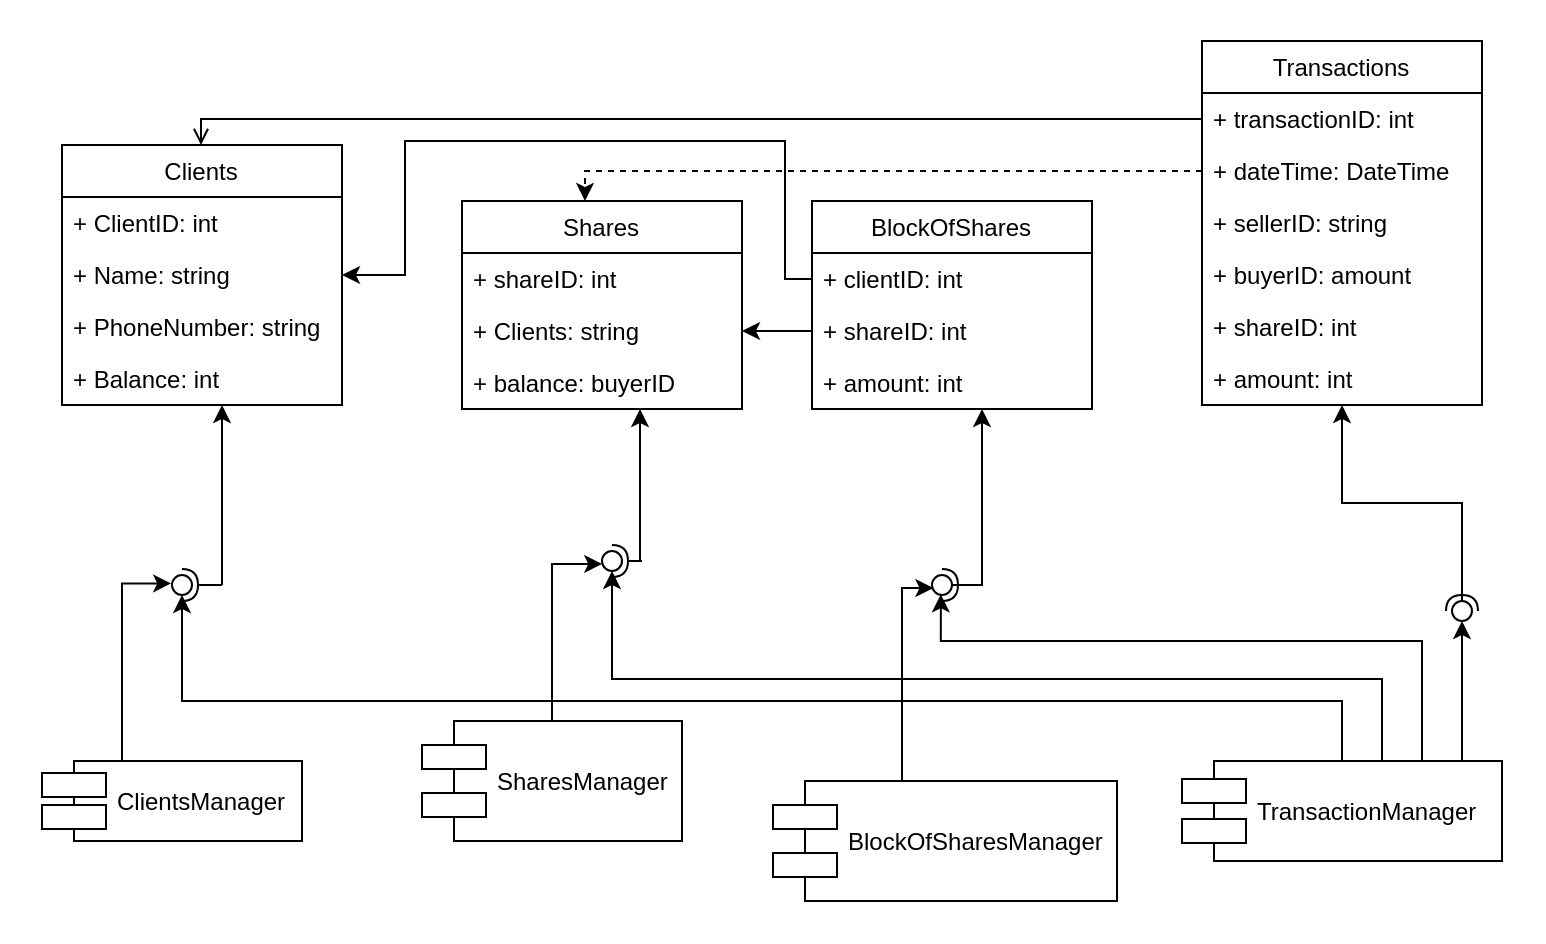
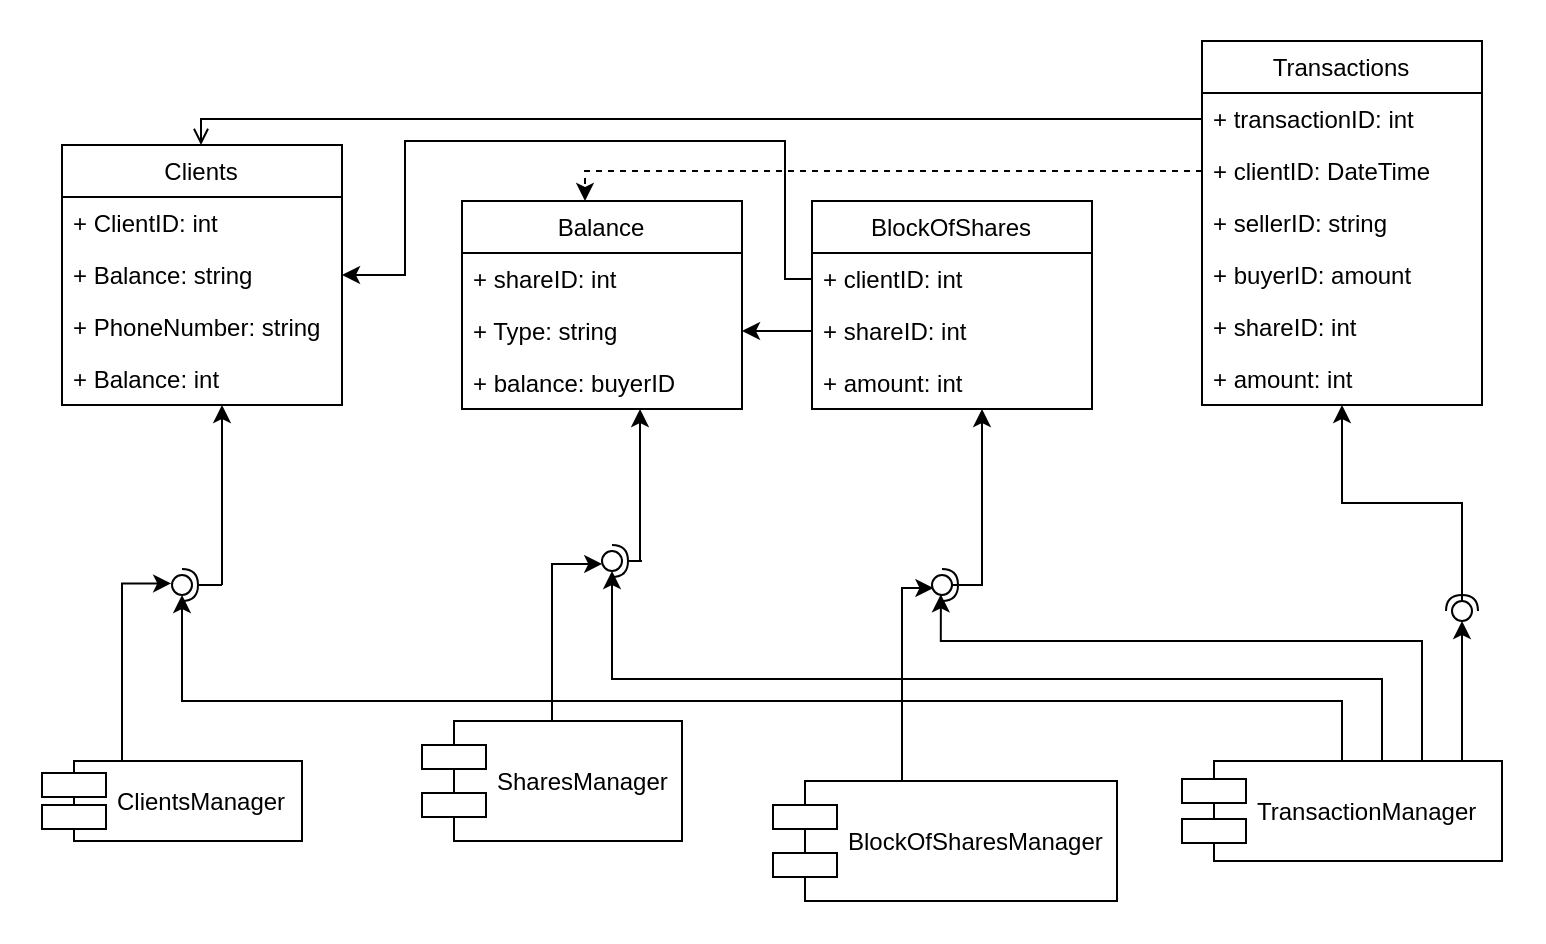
node "+ dateTime: DateTime": label "+ dateTime: DateTime" -> "+ clientID: DateTime"
node "Shares": label "Shares" -> "Balance"
node "+ Name: string": label "+ Name: string" -> "+ Balance: string"
node "+ Clients: string": label "+ Clients: string" -> "+ Type: string"
